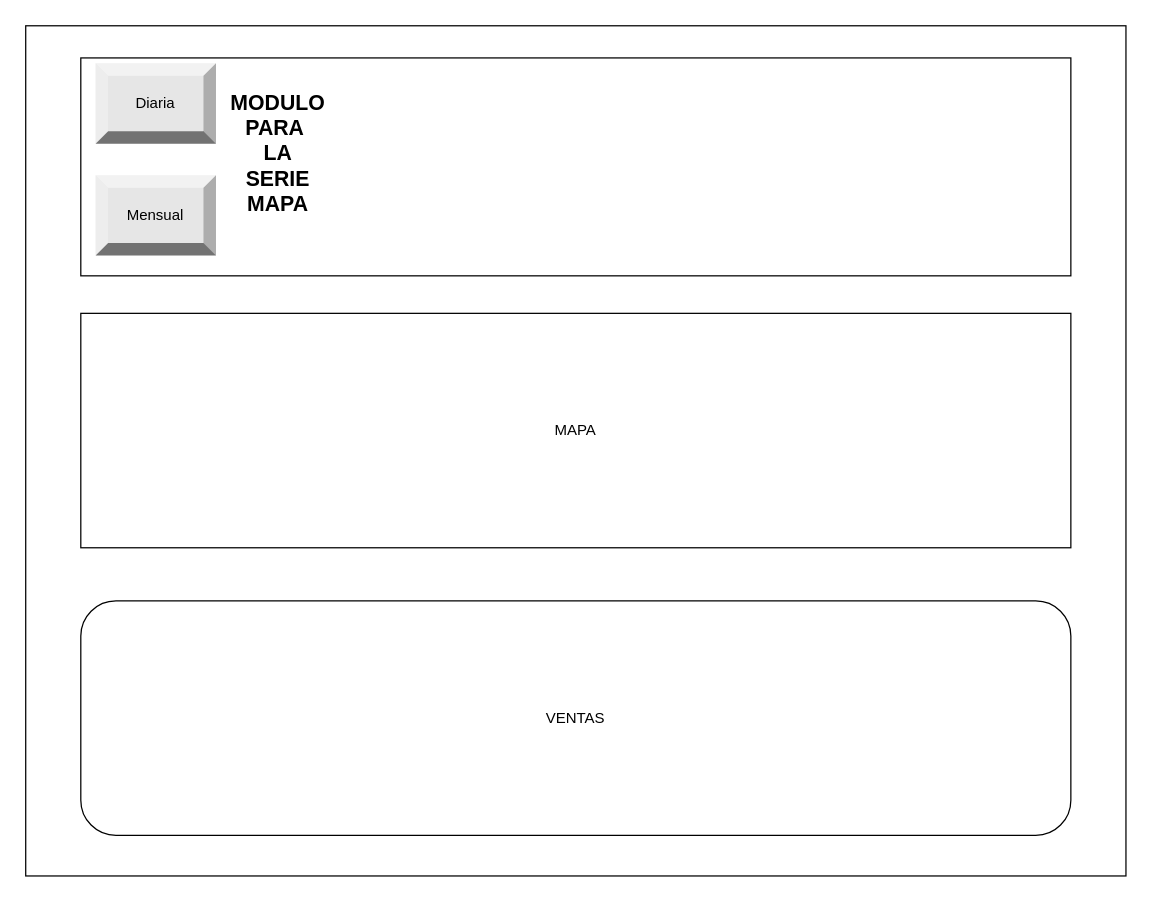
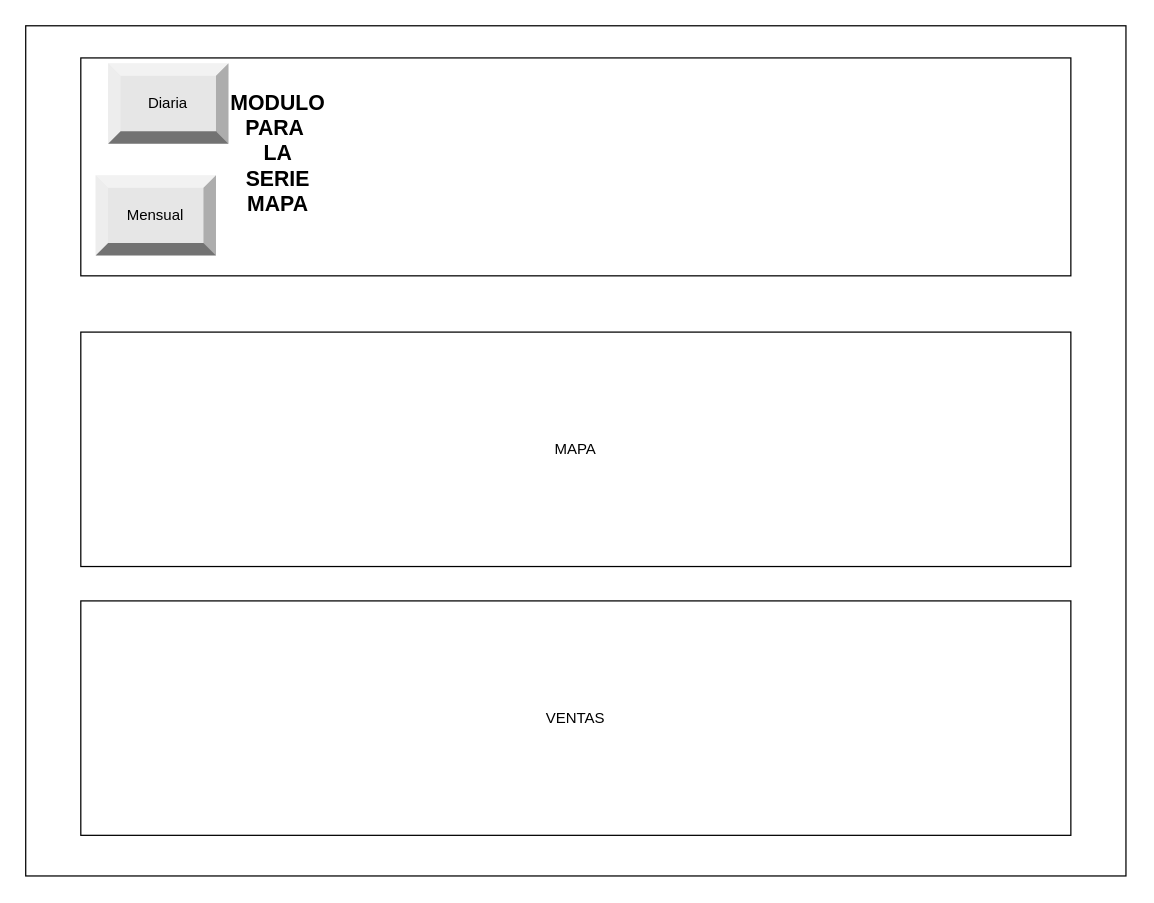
node "Diaria": moved (156, 103) -> (168, 103)
node "MAPA": moved (576, 430) -> (576, 449)
node "VENTAS": shape rounded rectangle -> rectangle
